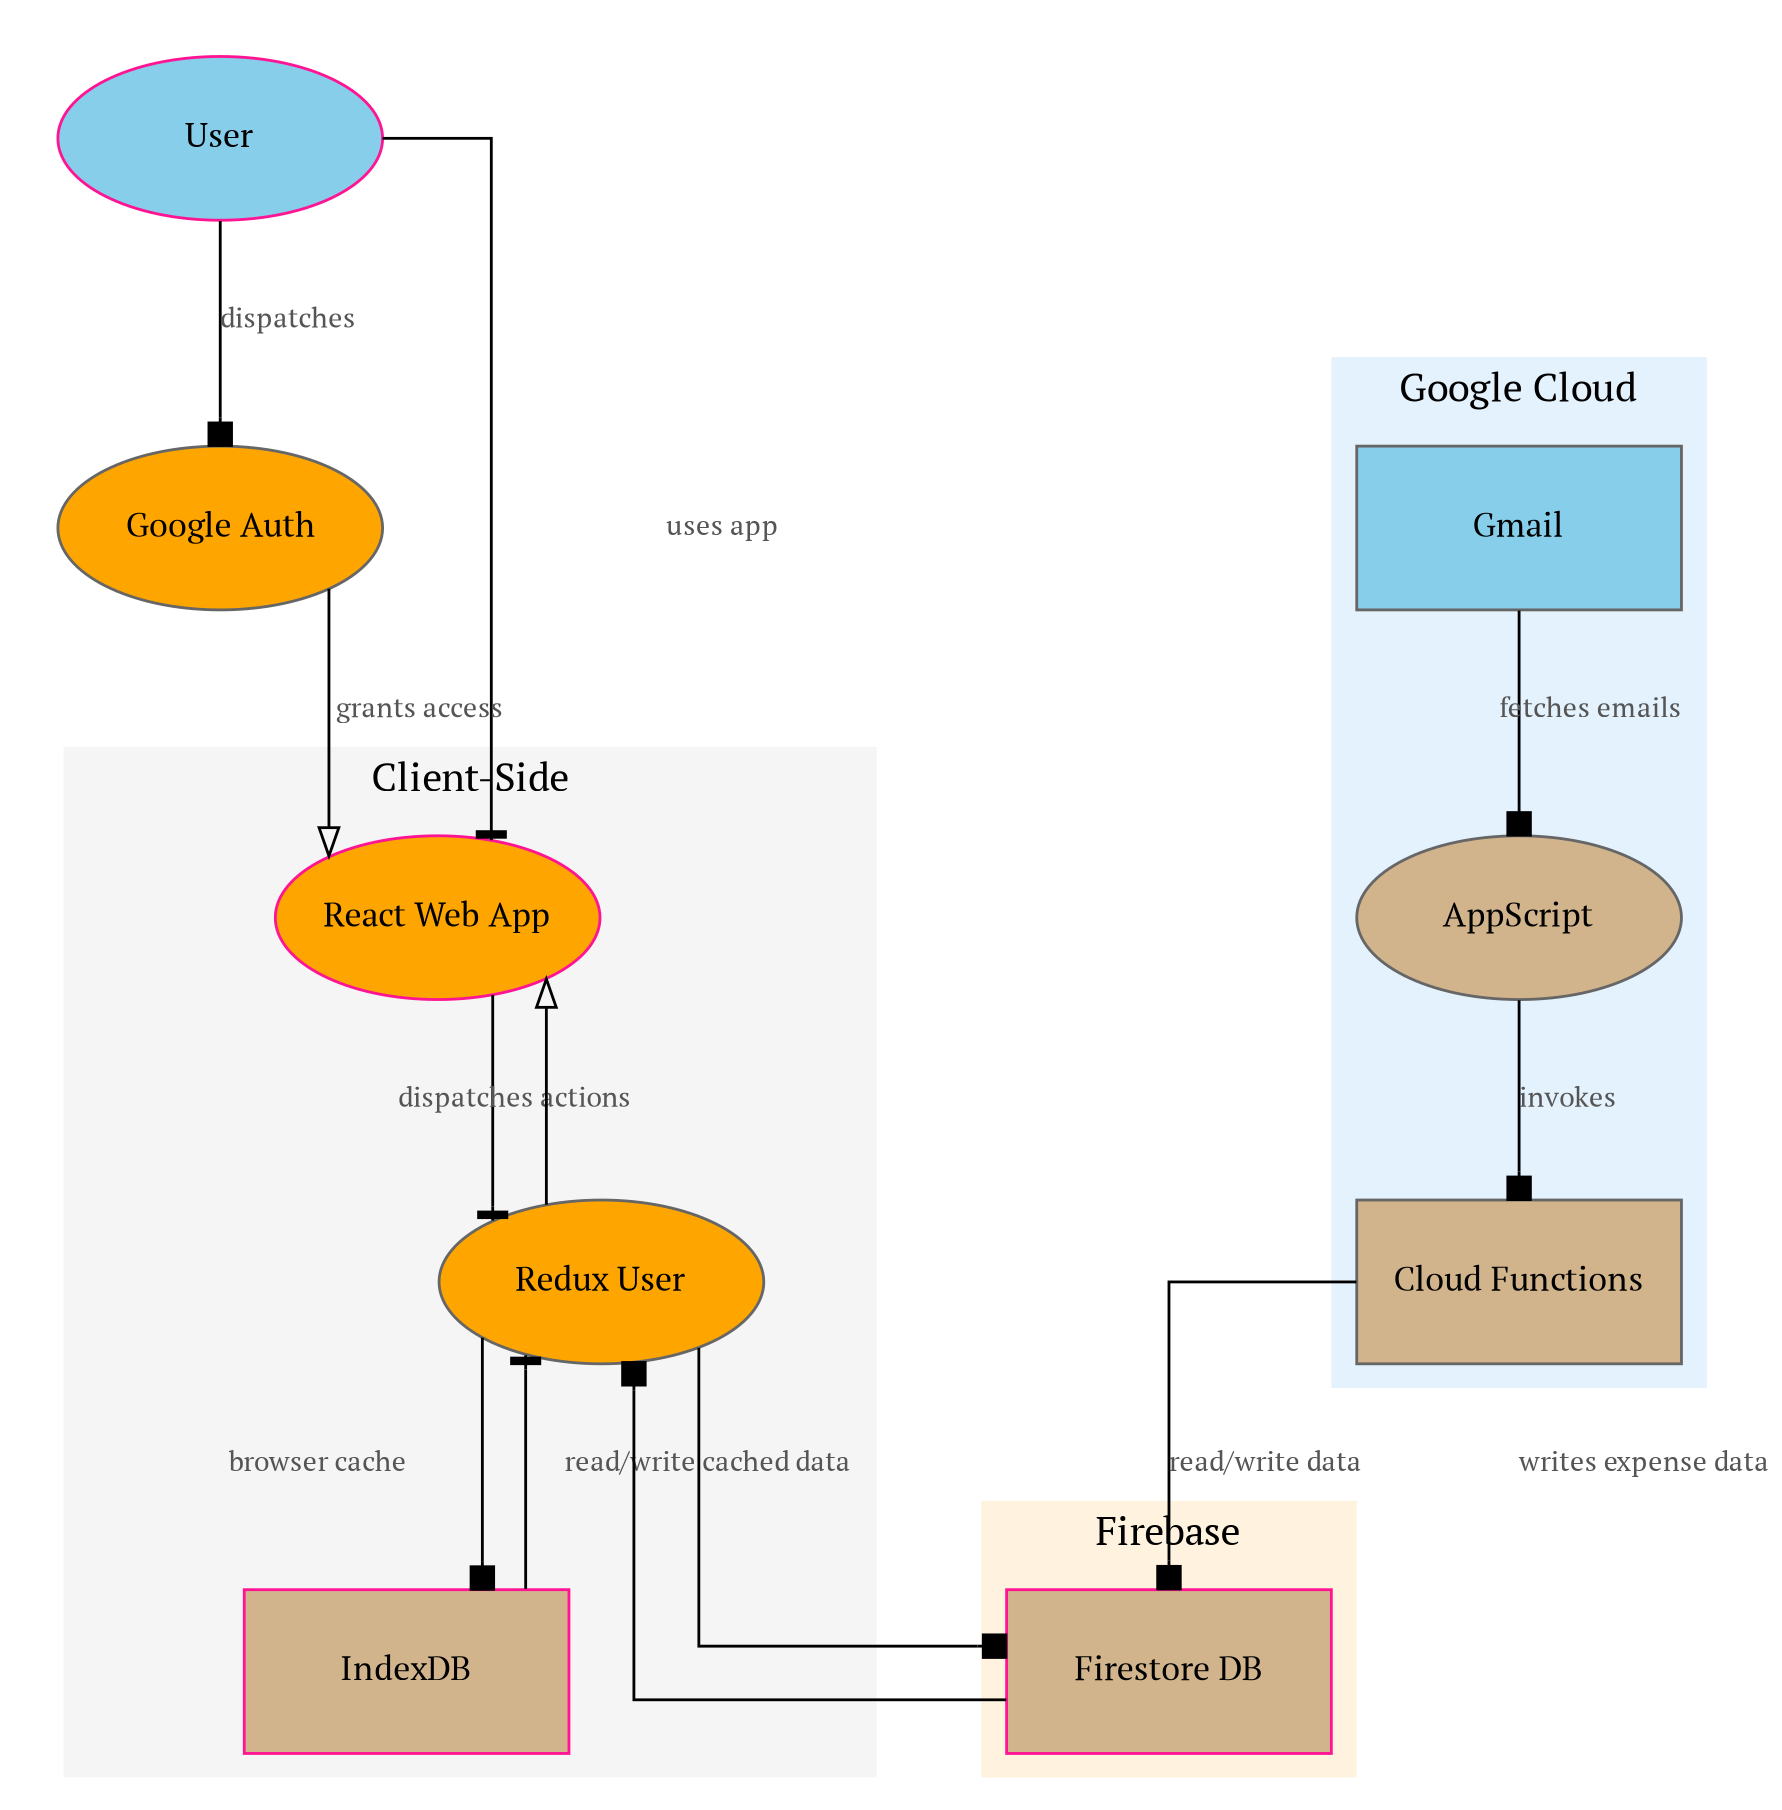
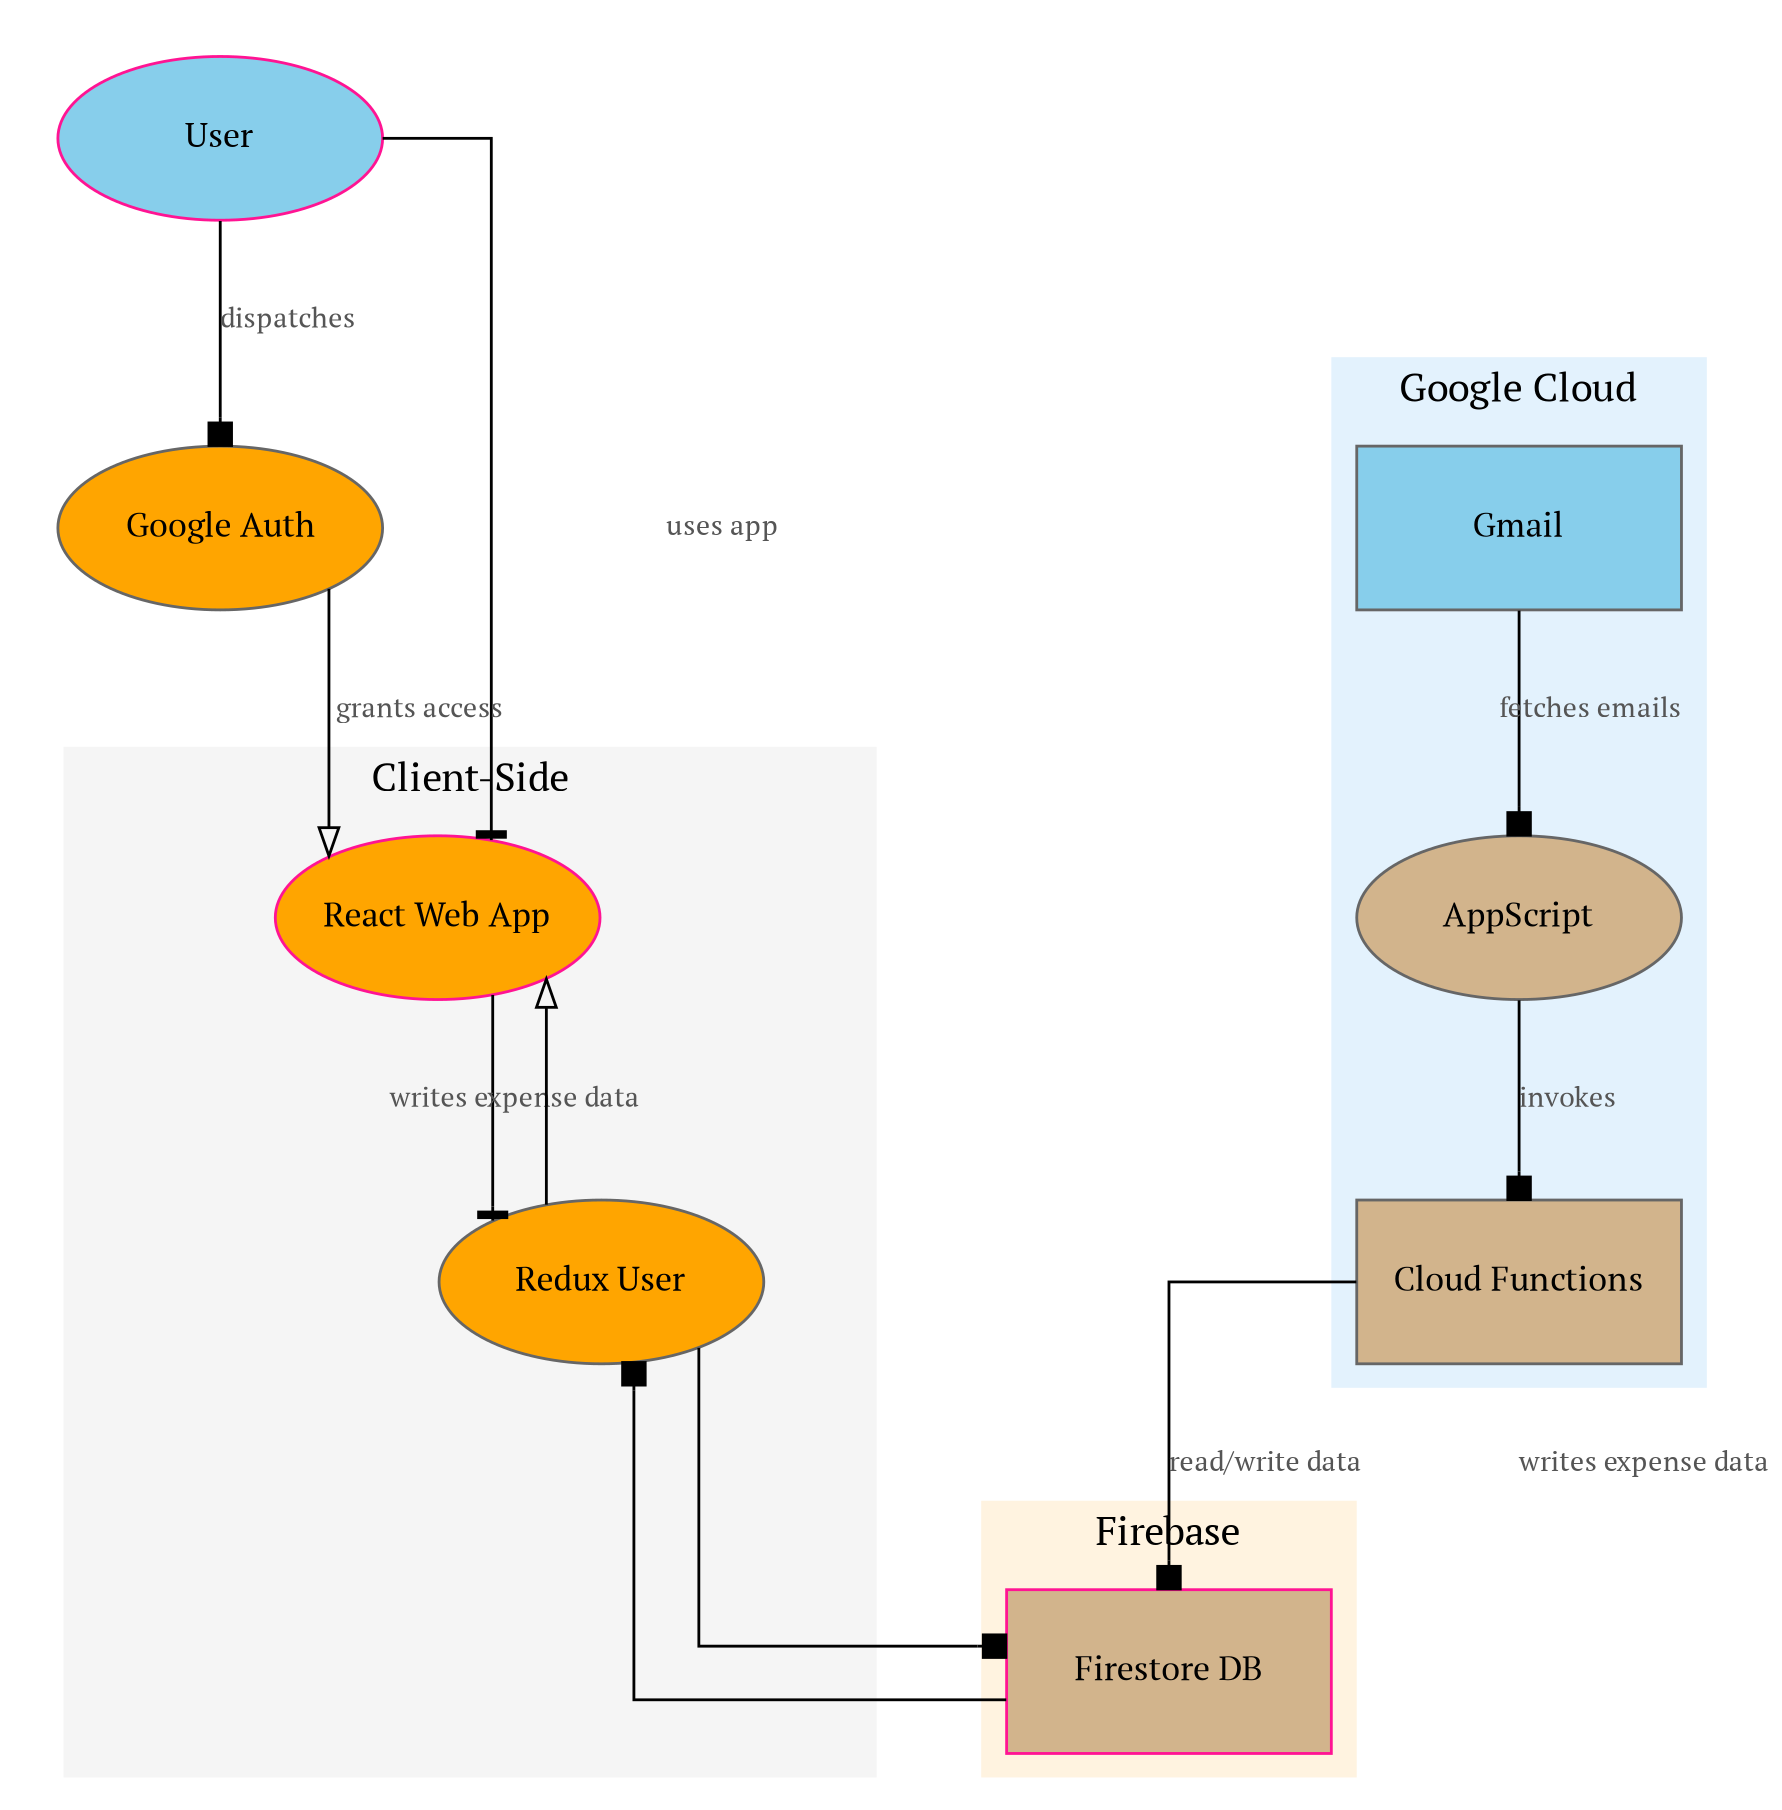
edge "React Web App" -> "Redux User": label "dispatches actions" -> "writes expense data"
node "IndexDB": removed
